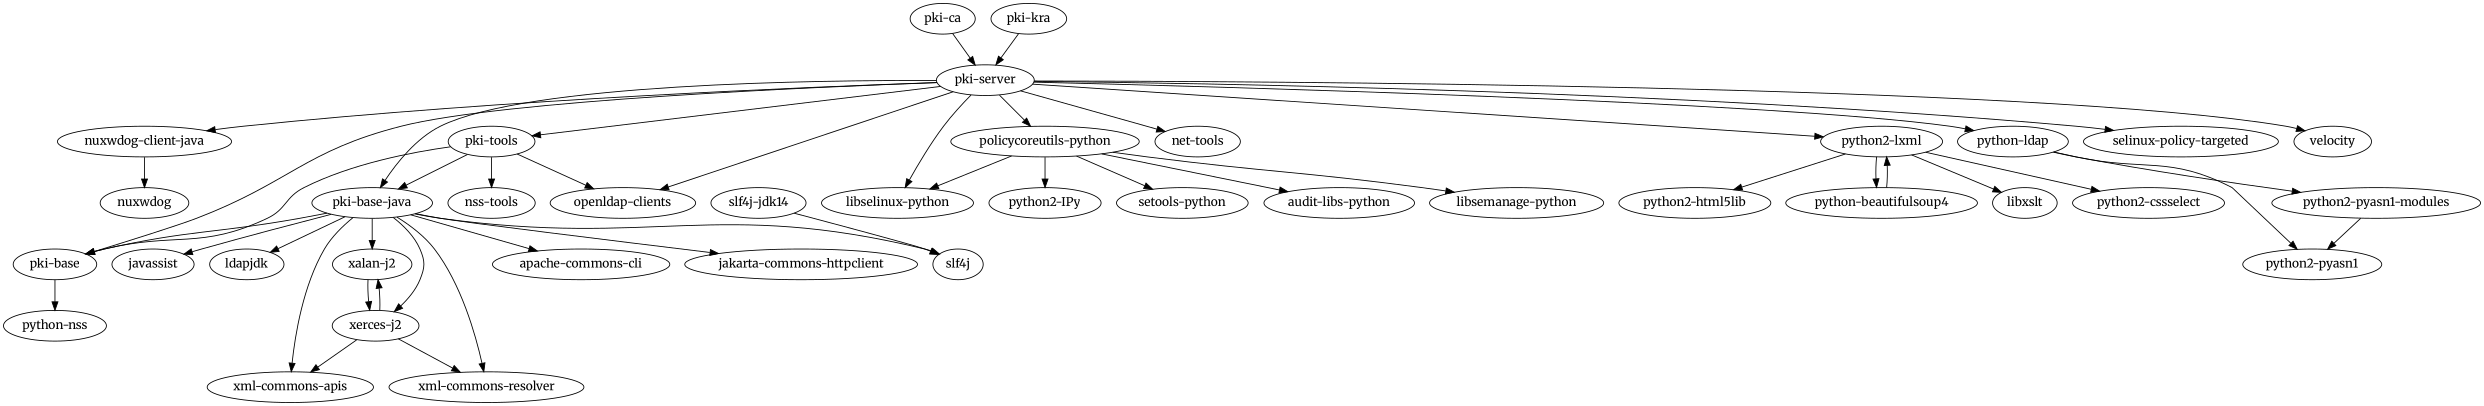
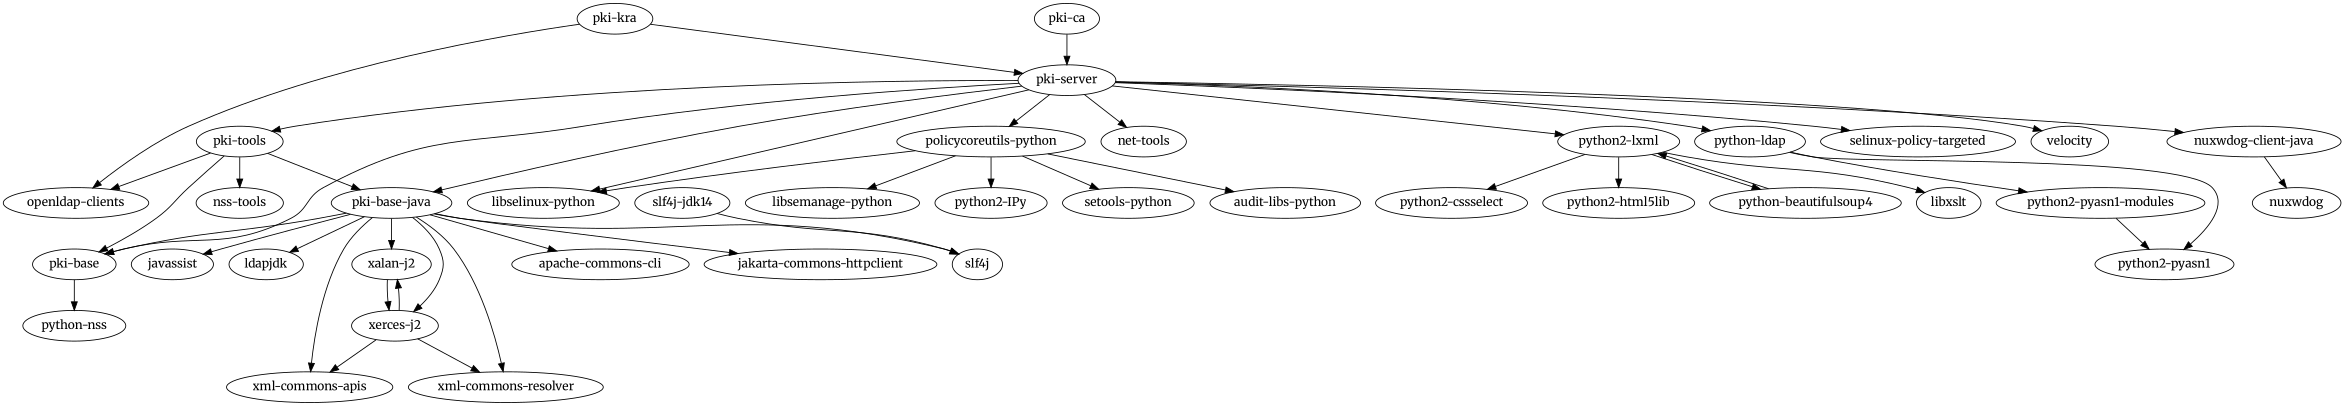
edge "pki-server" -> "openldap-clients": now "pki-kra" -> "openldap-clients"
